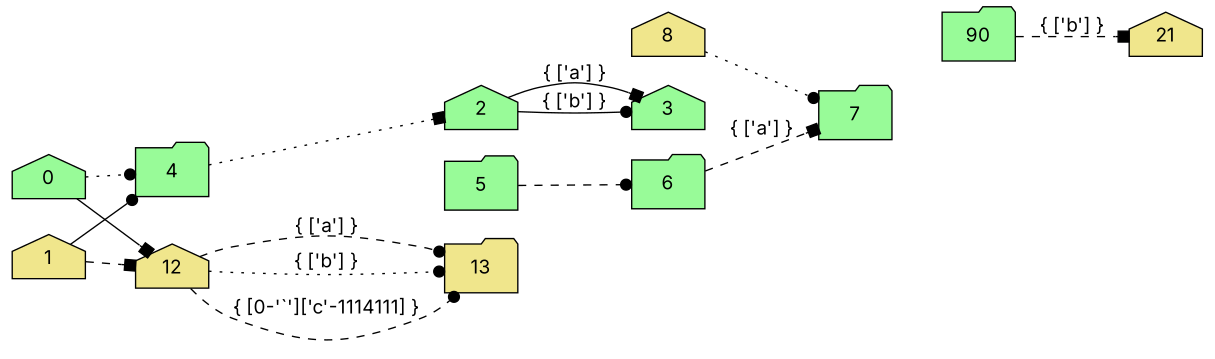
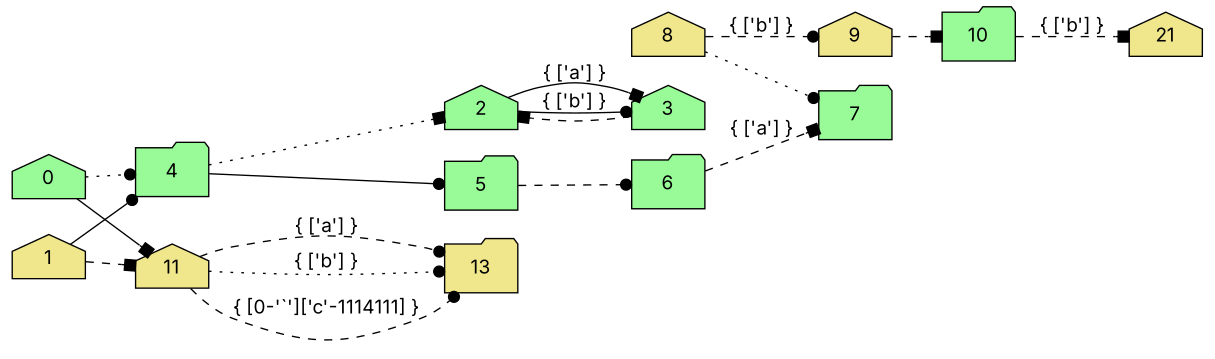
node "9": added
node "90": label "90" -> "10"
edge "3" -> "2": added
edge "4" -> "5": added
node "12": label "12" -> "11"
